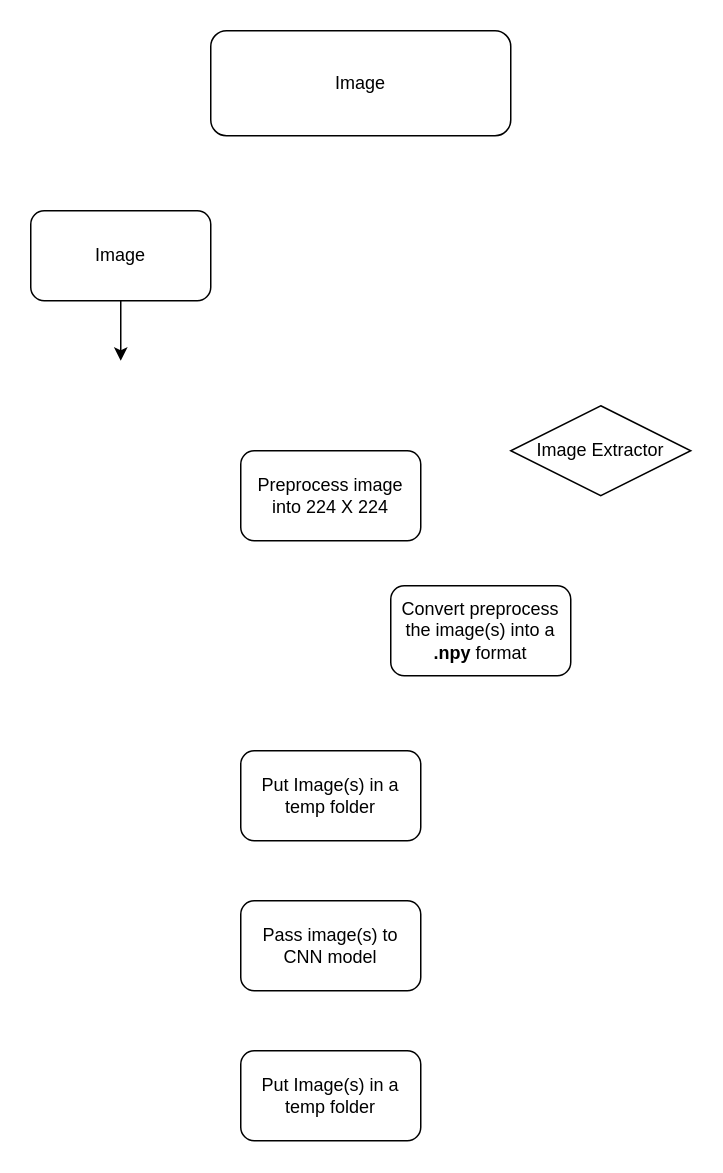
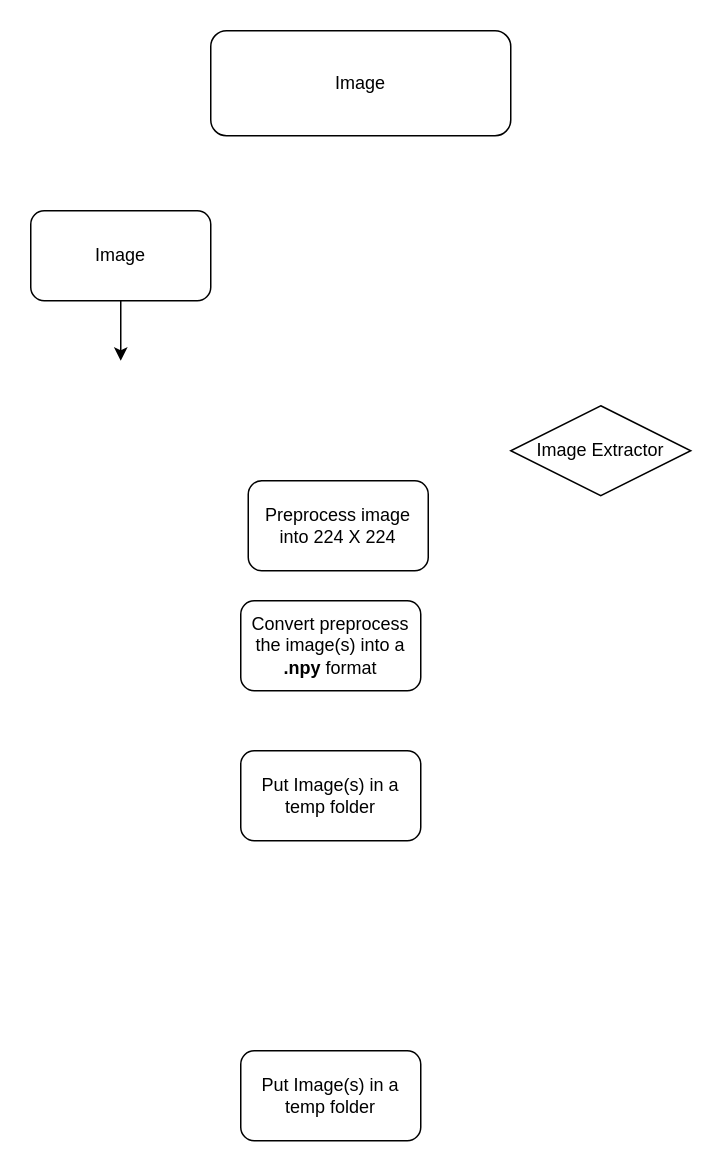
node "Preprocess image into 224 X 224": moved (331, 496) -> (338, 526)
node "Convert preprocess the image(s) into a .npy format": moved (481, 631) -> (331, 646)
node "Pass image(s) to CNN model": removed
